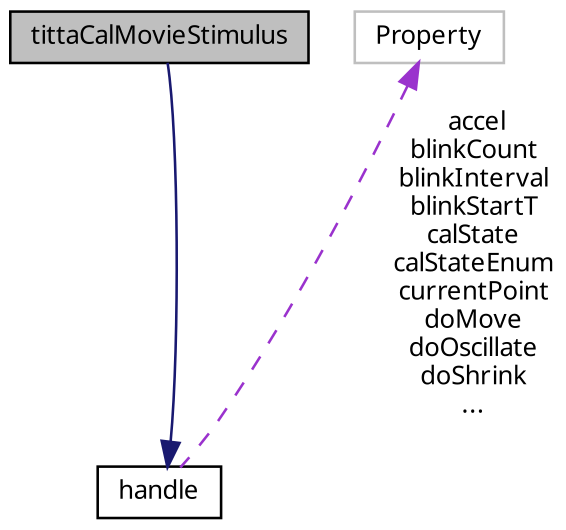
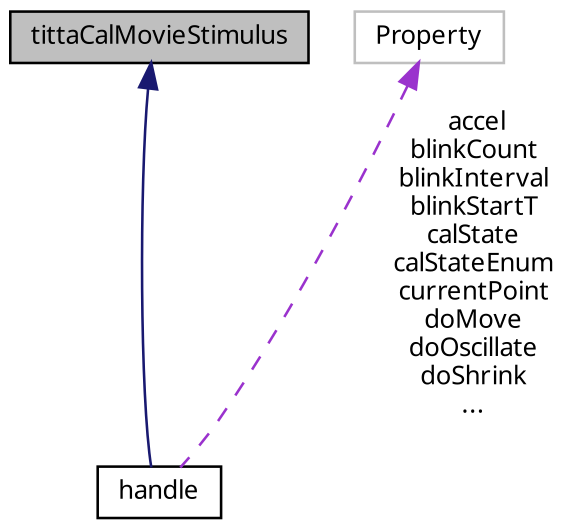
edge "tittaCalMovieStimulus" -> "handle": reversed
